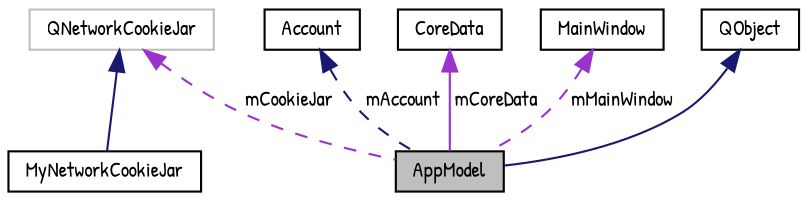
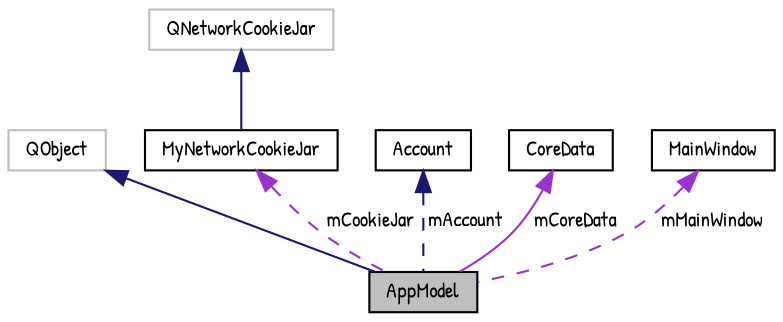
node "QObject": color black -> grey75
edge "AppModel" -> "QNetworkCookieJar": now "AppModel" -> "MyNetworkCookieJar"
